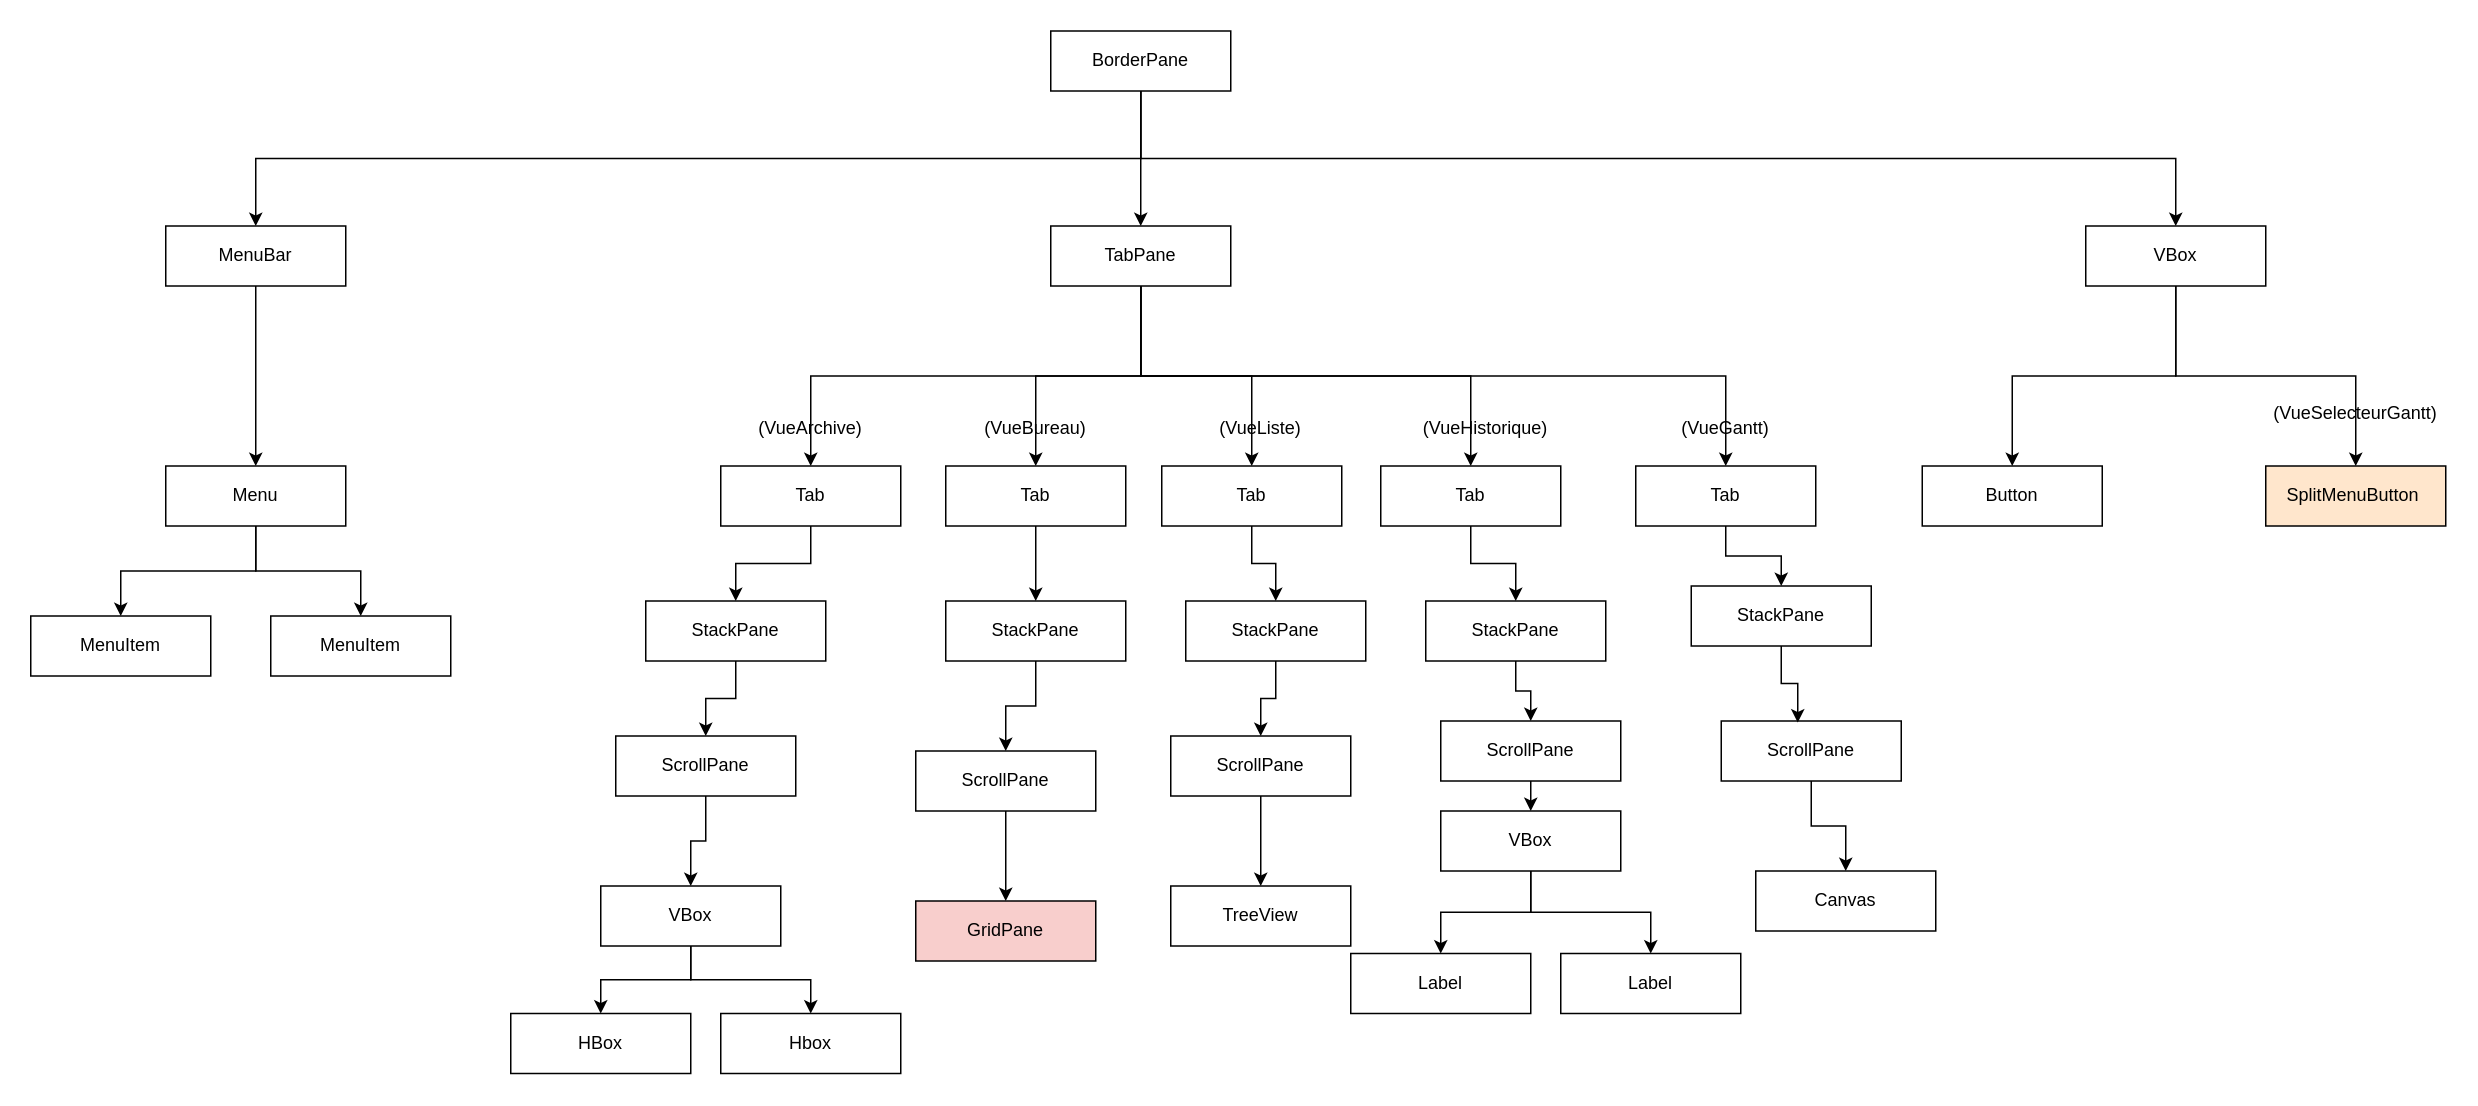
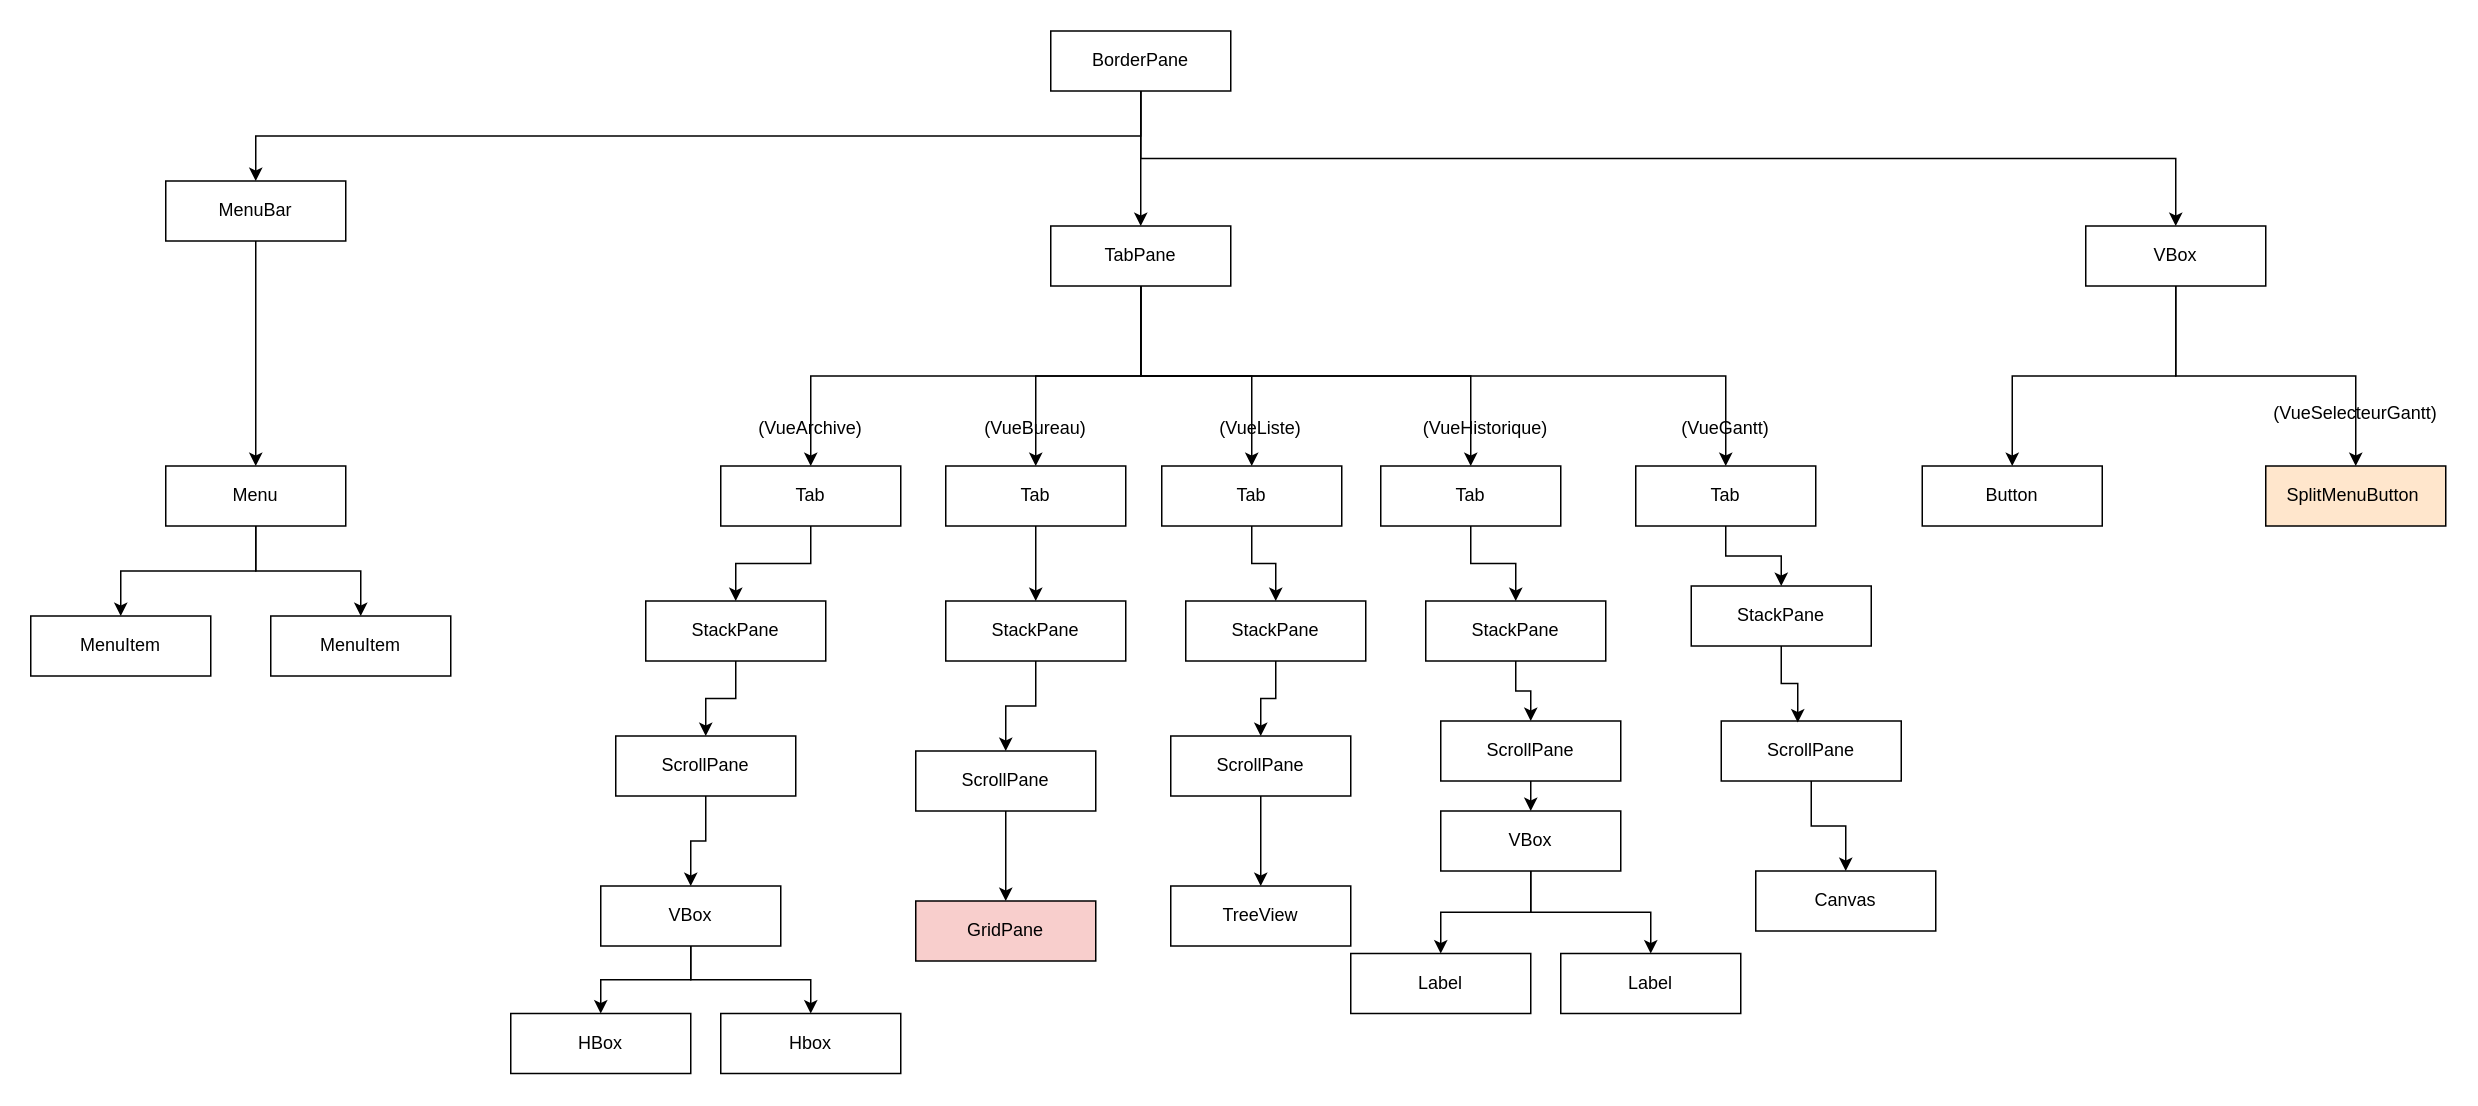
node "MenuBar": moved (256, 256) -> (256, 211)
